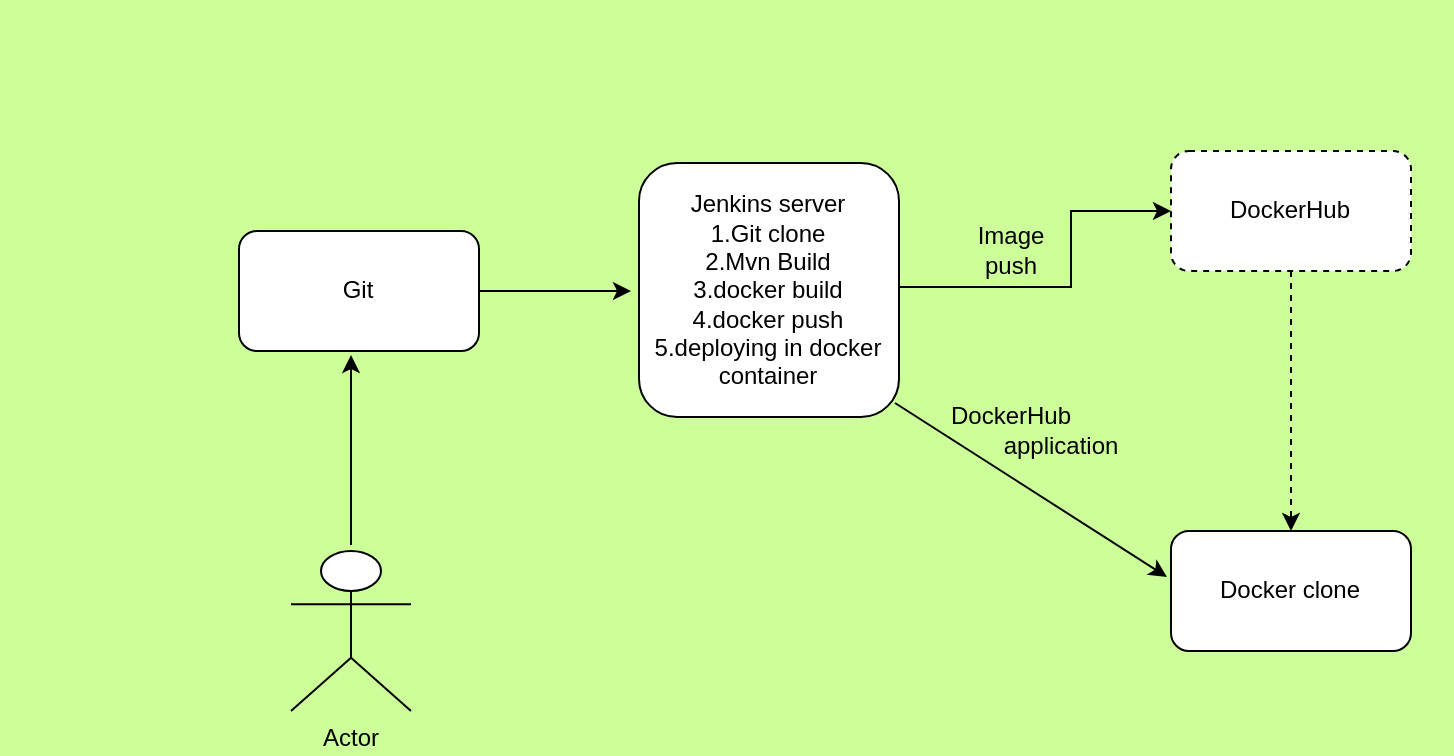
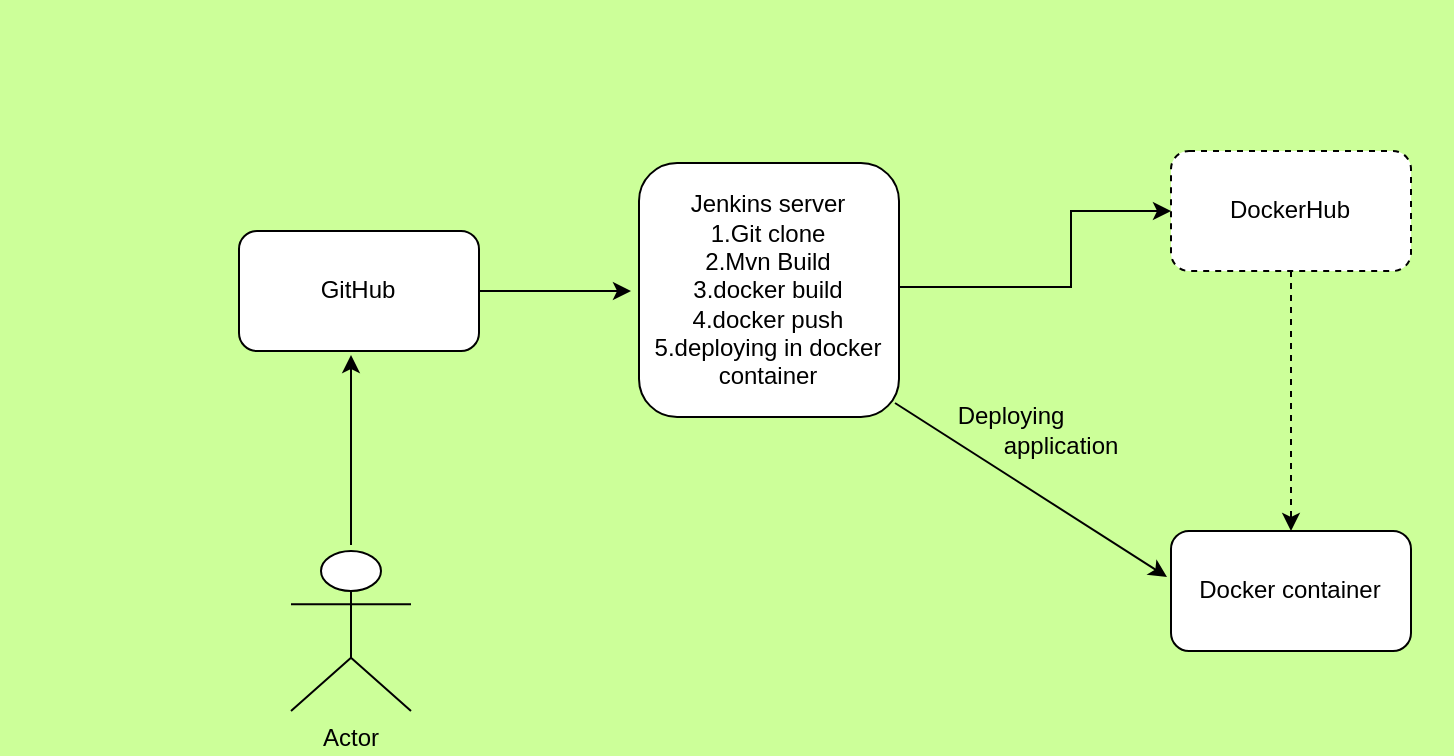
node "Image push": removed
node "Git": label "Git" -> "GitHub"
node "DockerHub application": label "DockerHub application" -> "Deploying application"
node "Docker clone": label "Docker clone" -> "Docker container"
